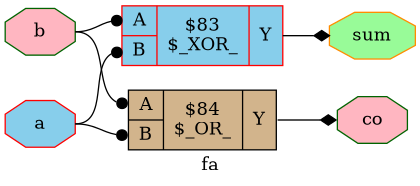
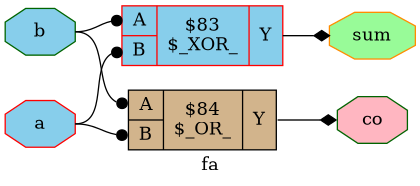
node "b": fillcolor lightpink -> skyblue
